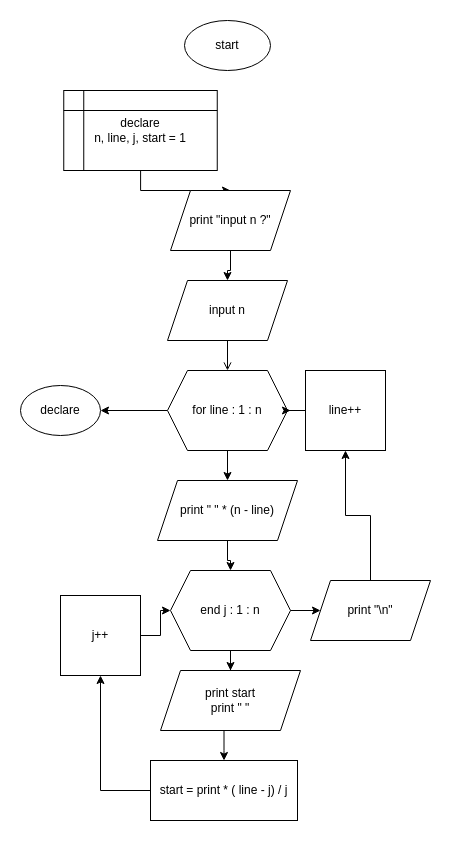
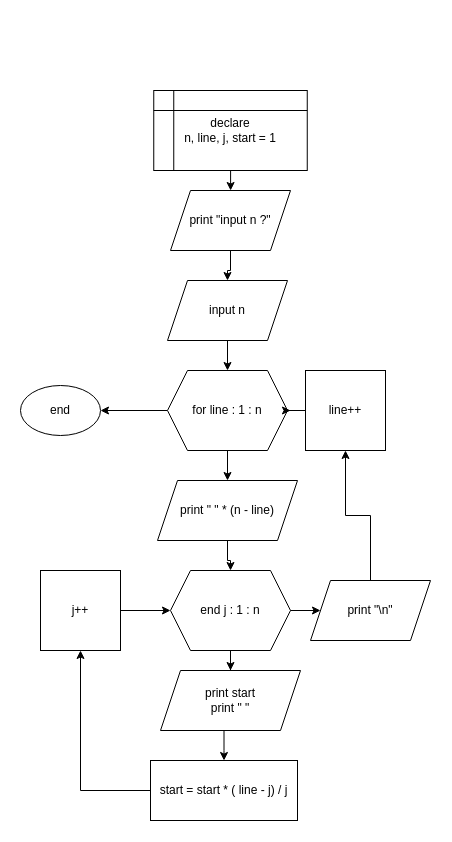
node "start": removed
node "declare n, line, j, start = 1": moved (141, 131) -> (231, 131)
edge "input n" -> "for line : 1 : n": arrowhead open -> classic
node "declare": label "declare" -> "end"
node "j++": moved (101, 636) -> (81, 611)
node "start = print * ( line - j) / j": label "start = print * ( line - j) / j" -> "start = start * ( line - j) / j"
